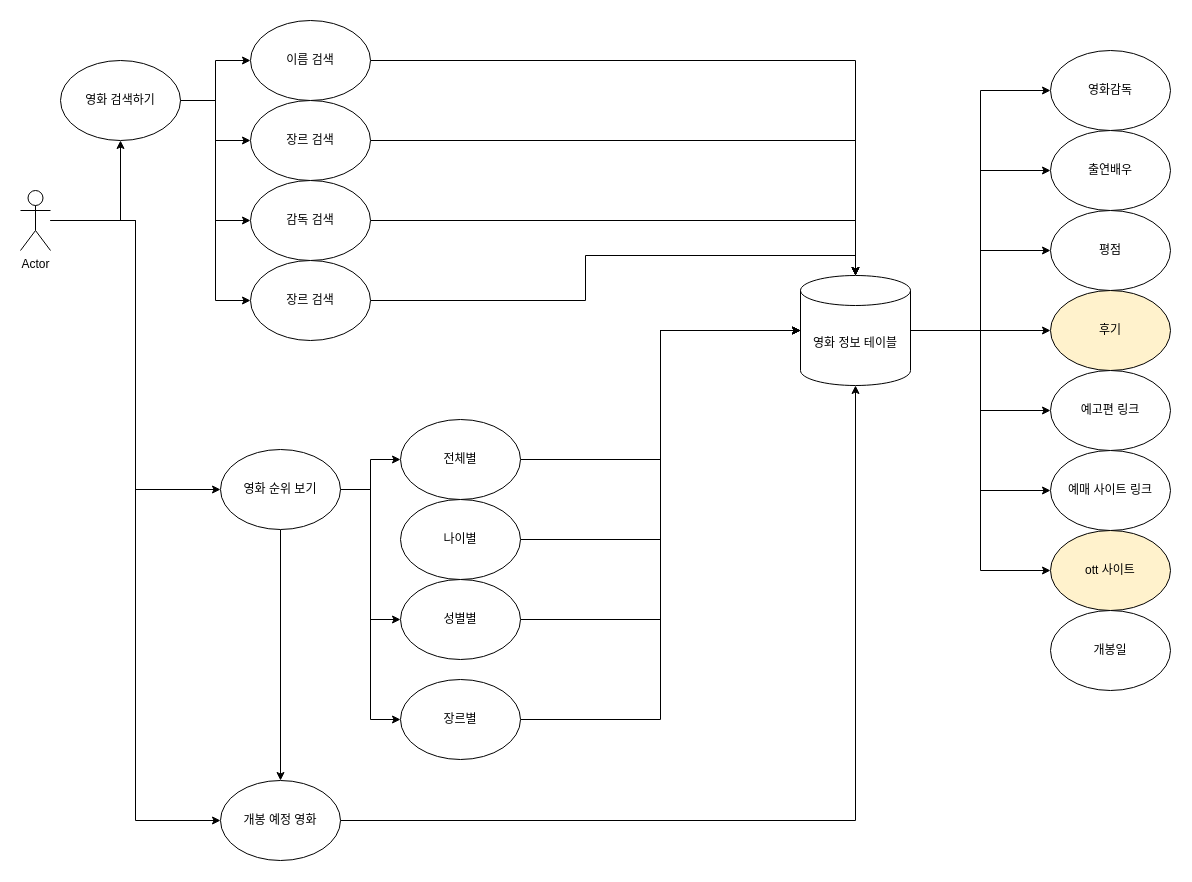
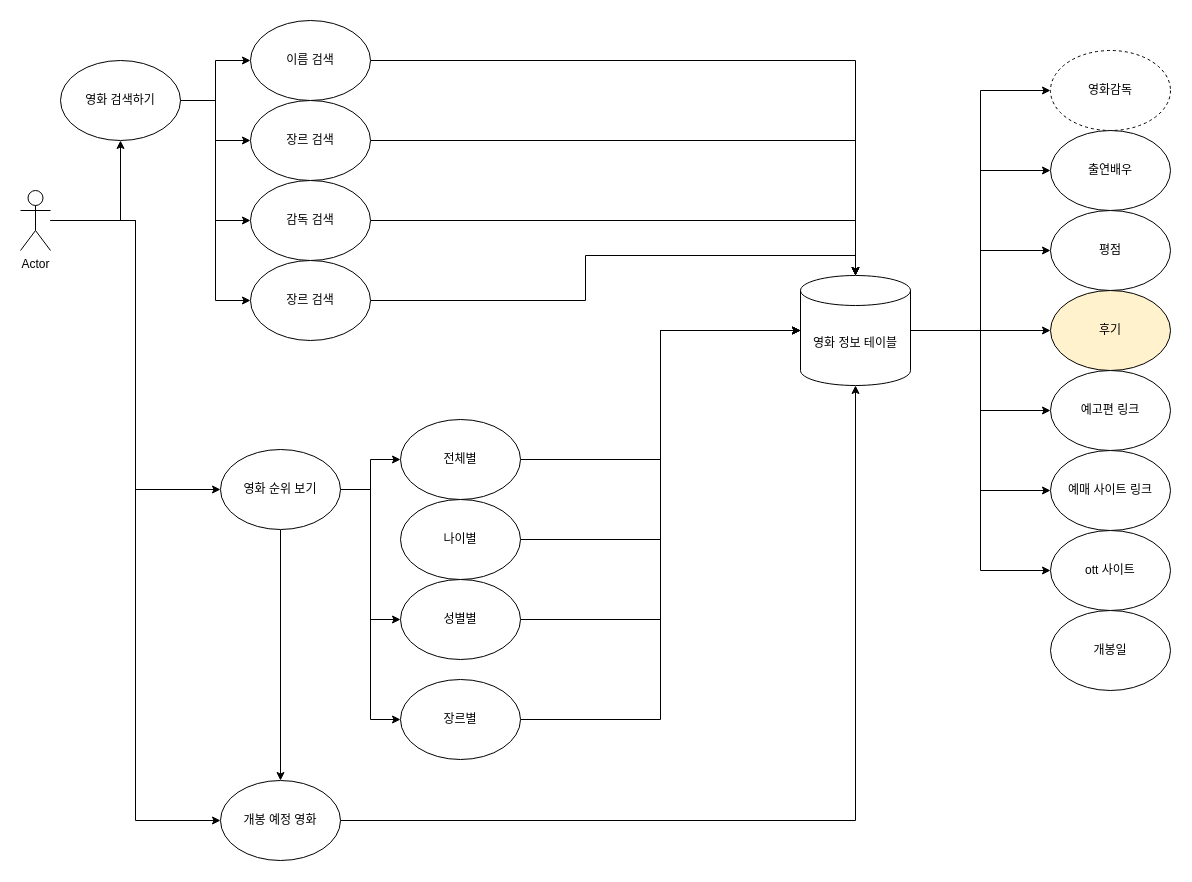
node "영화감독": style solid -> dashed
node "ott 사이트": fillcolor #fff2cc -> #ffffff
